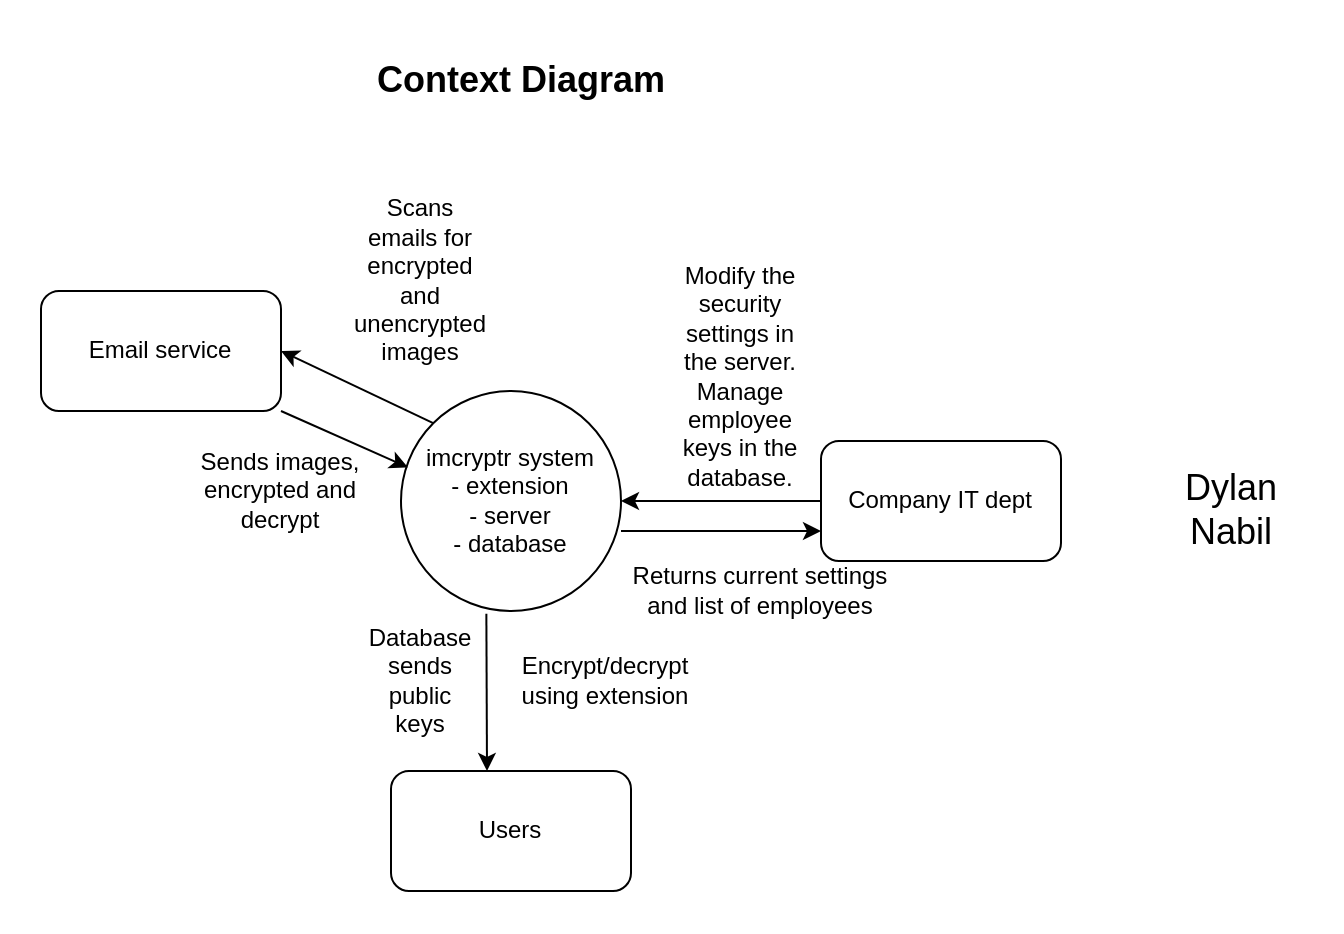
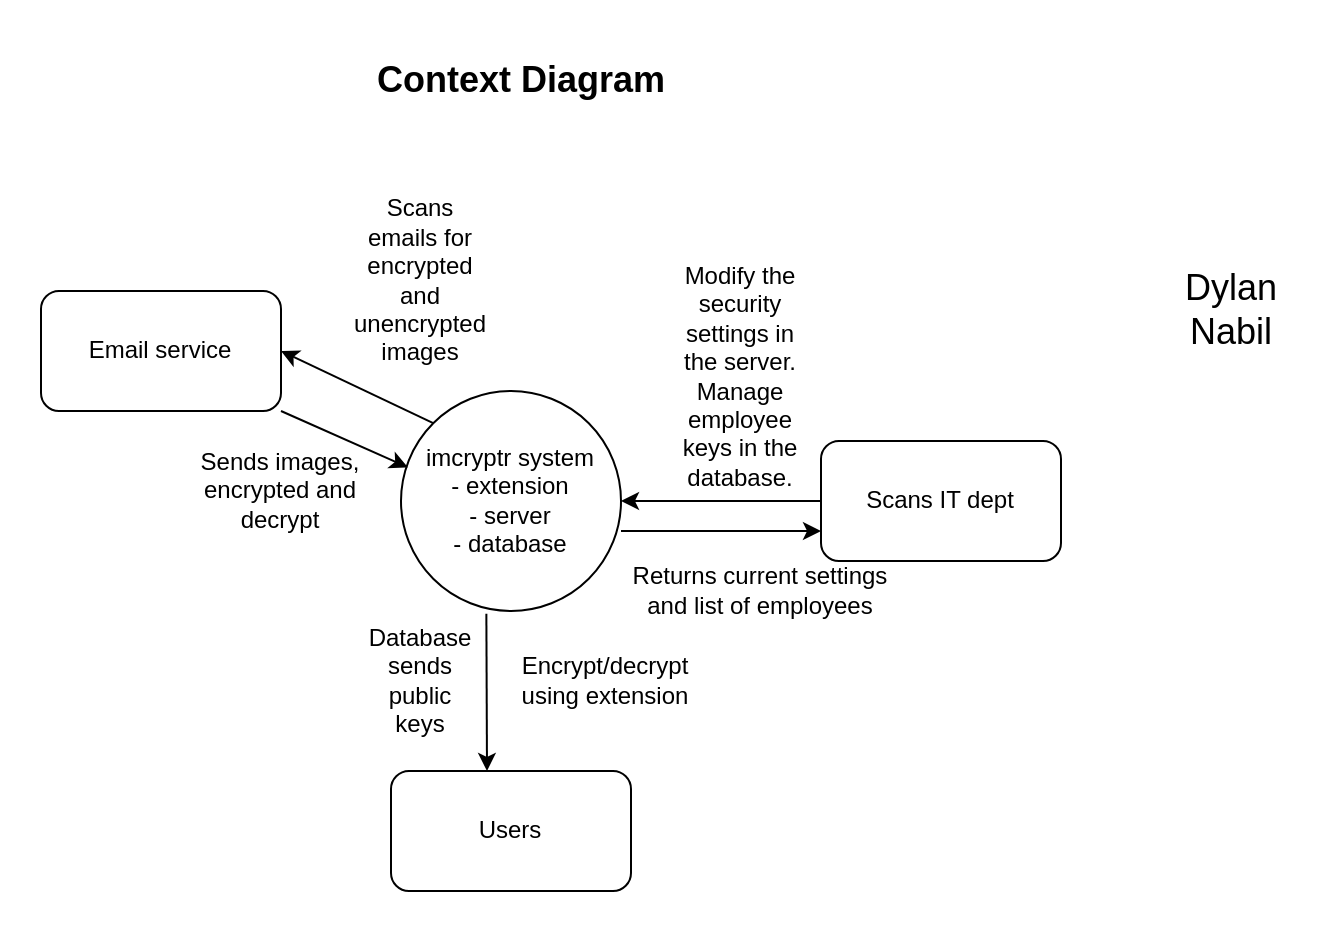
node "Company IT dept": label "Company IT dept" -> "Scans IT dept"
node "Dylan Nabil": moved (1231, 511) -> (1231, 311)
